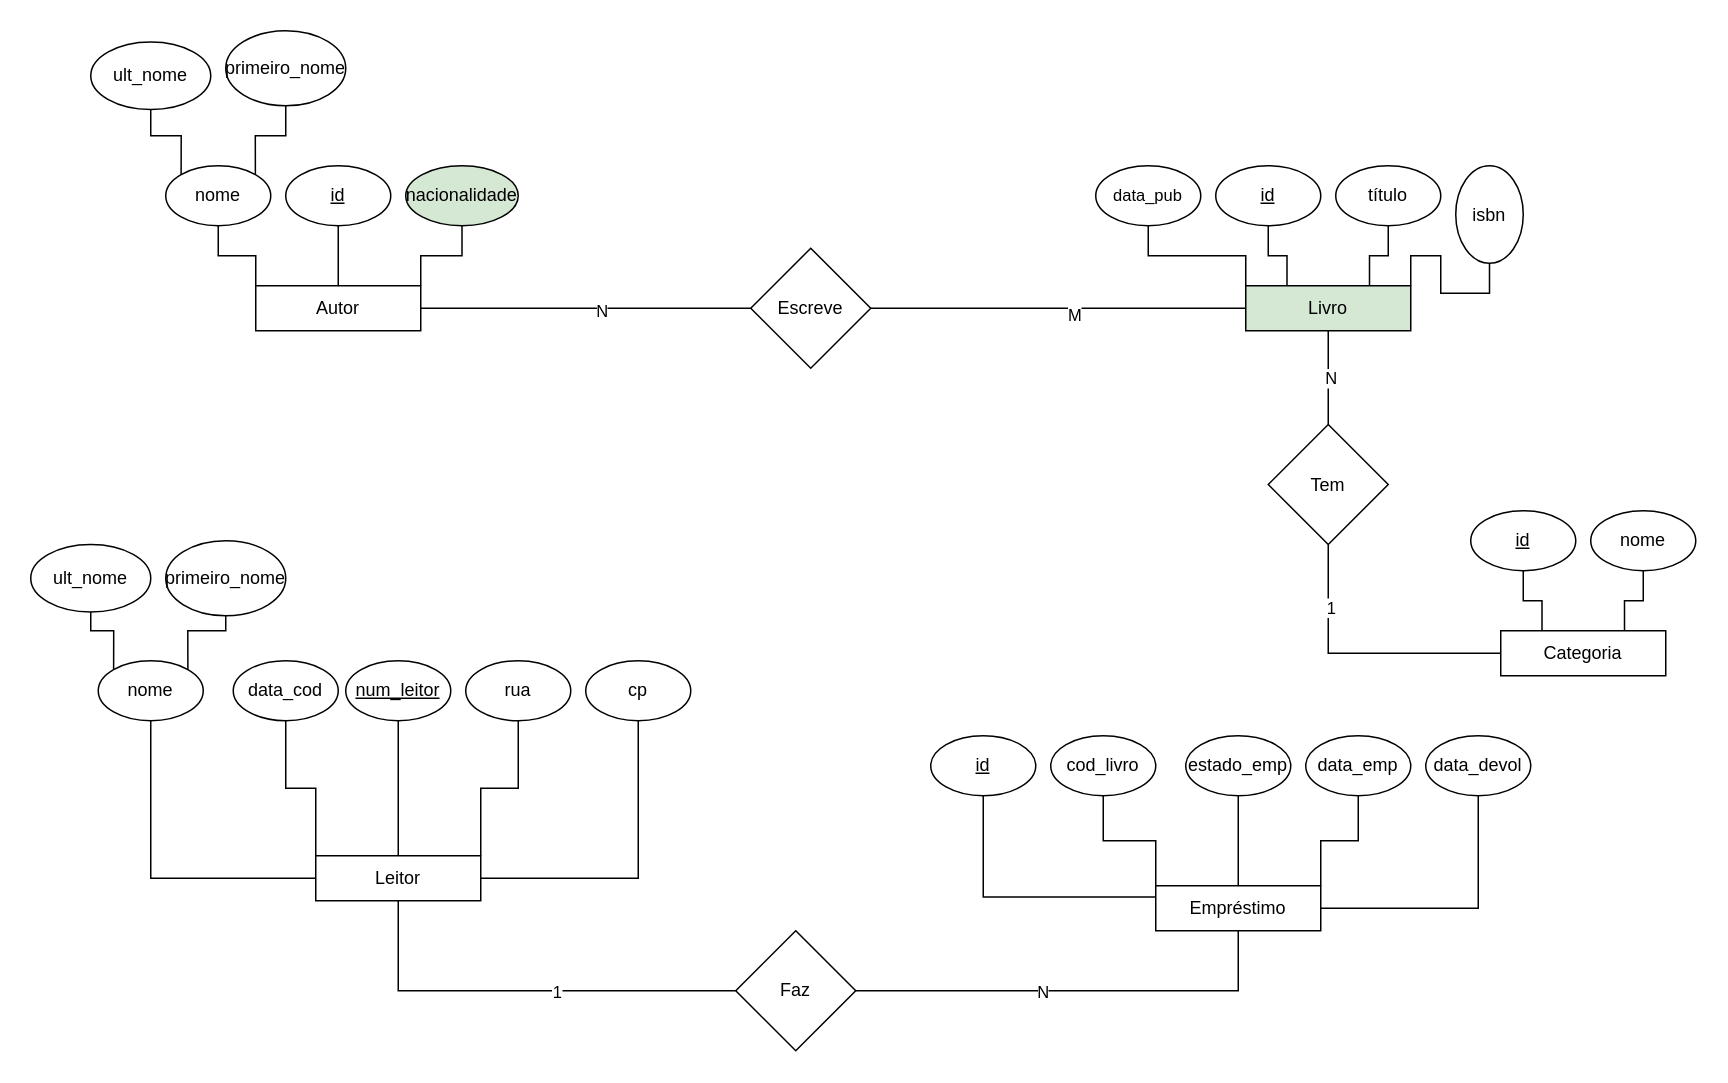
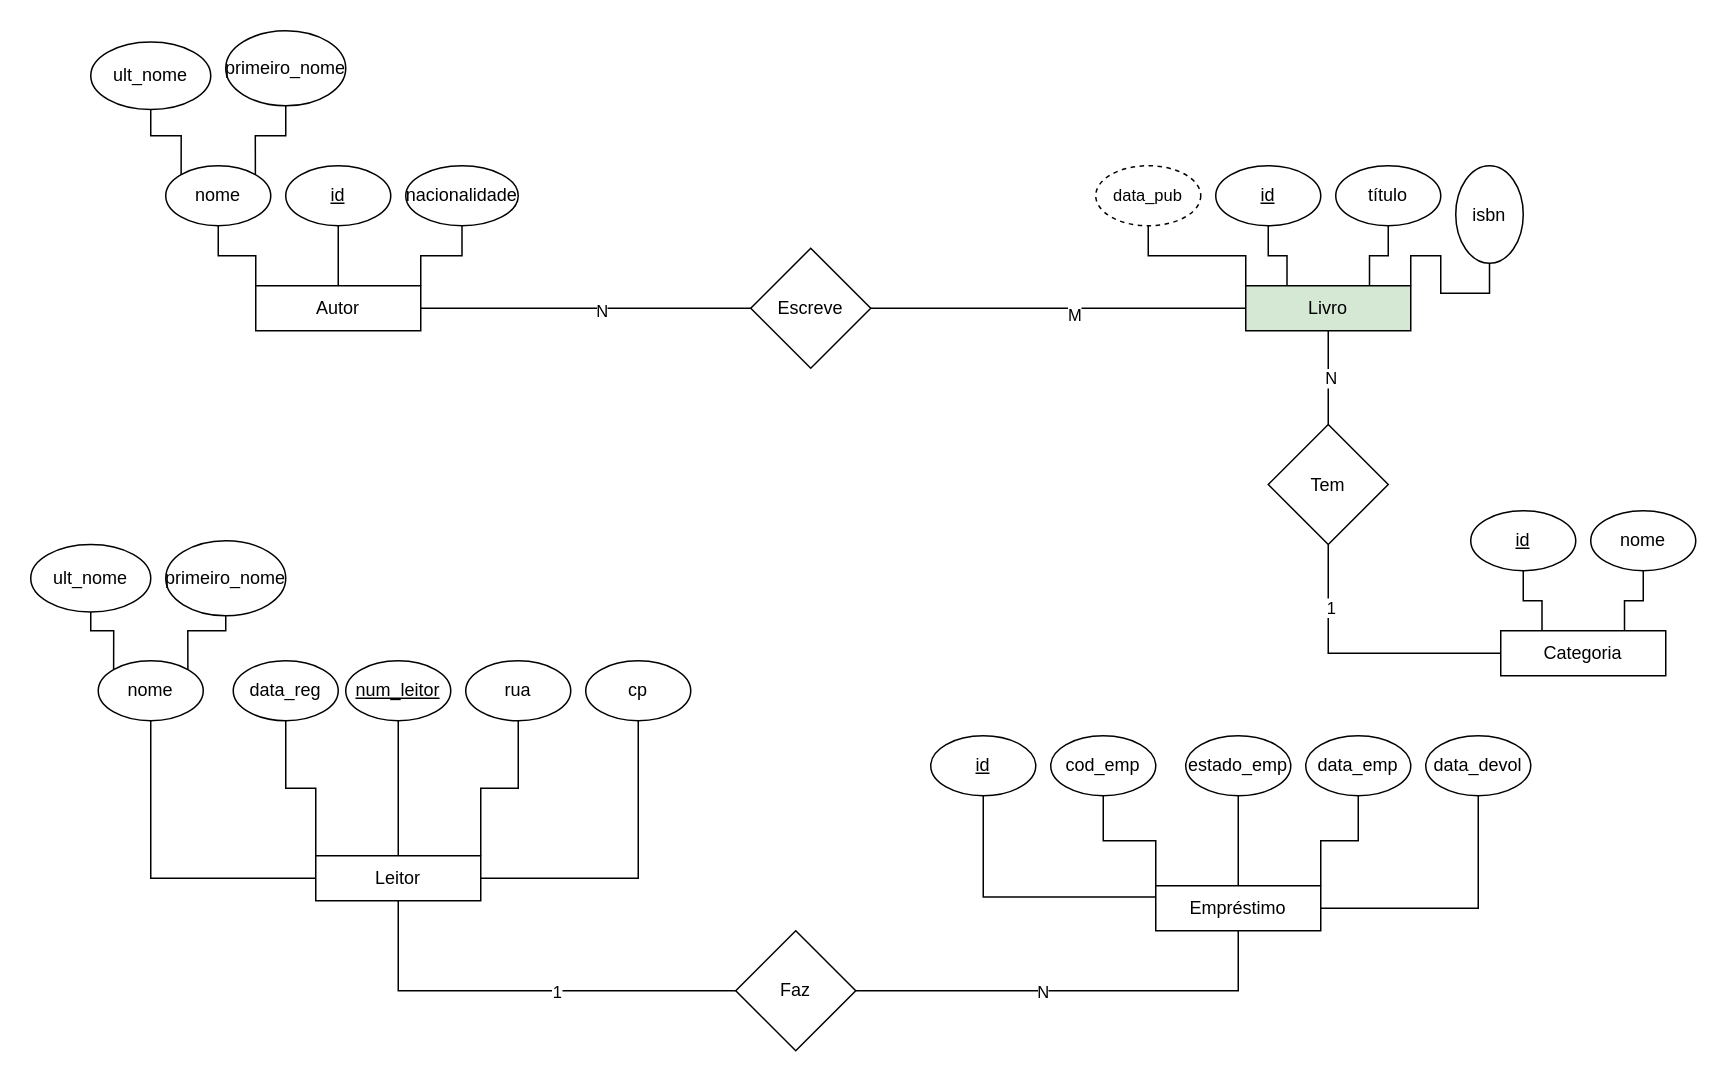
node "nacionalidade": fillcolor #d5e8d4 -> #ffffff
node "data_pub": style solid -> dashed
node "data_cod": label "data_cod" -> "data_reg"
node "cod_livro": label "cod_livro" -> "cod_emp"
